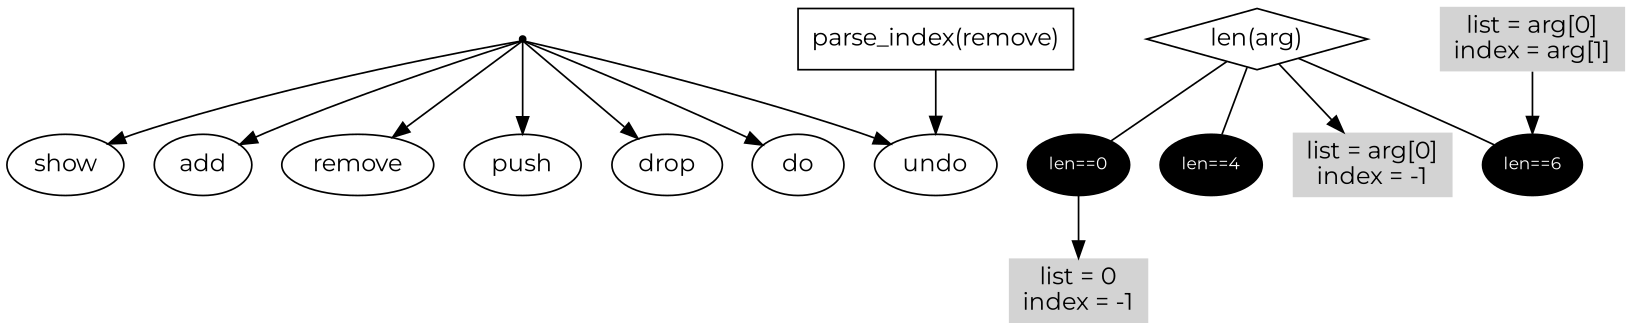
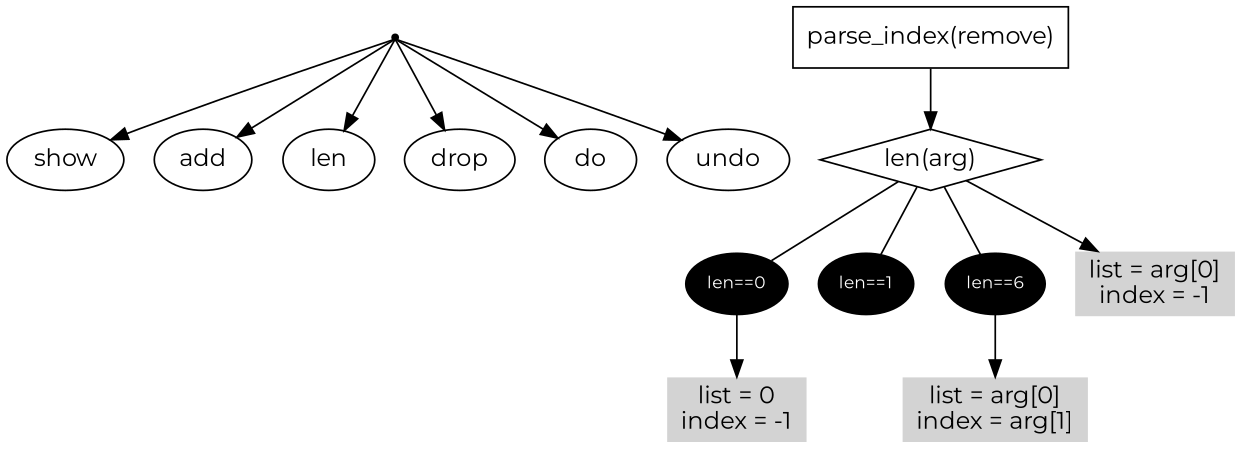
edge "parse_index(remove)" -> "undo": now "parse_index(remove)" -> "len(arg)"
edge "list = arg[0] index = arg[1]" -> "len==6": reversed
node "remove": removed
node "push": label "push" -> "len"
node "len==4": label "len==4" -> "len==1"
